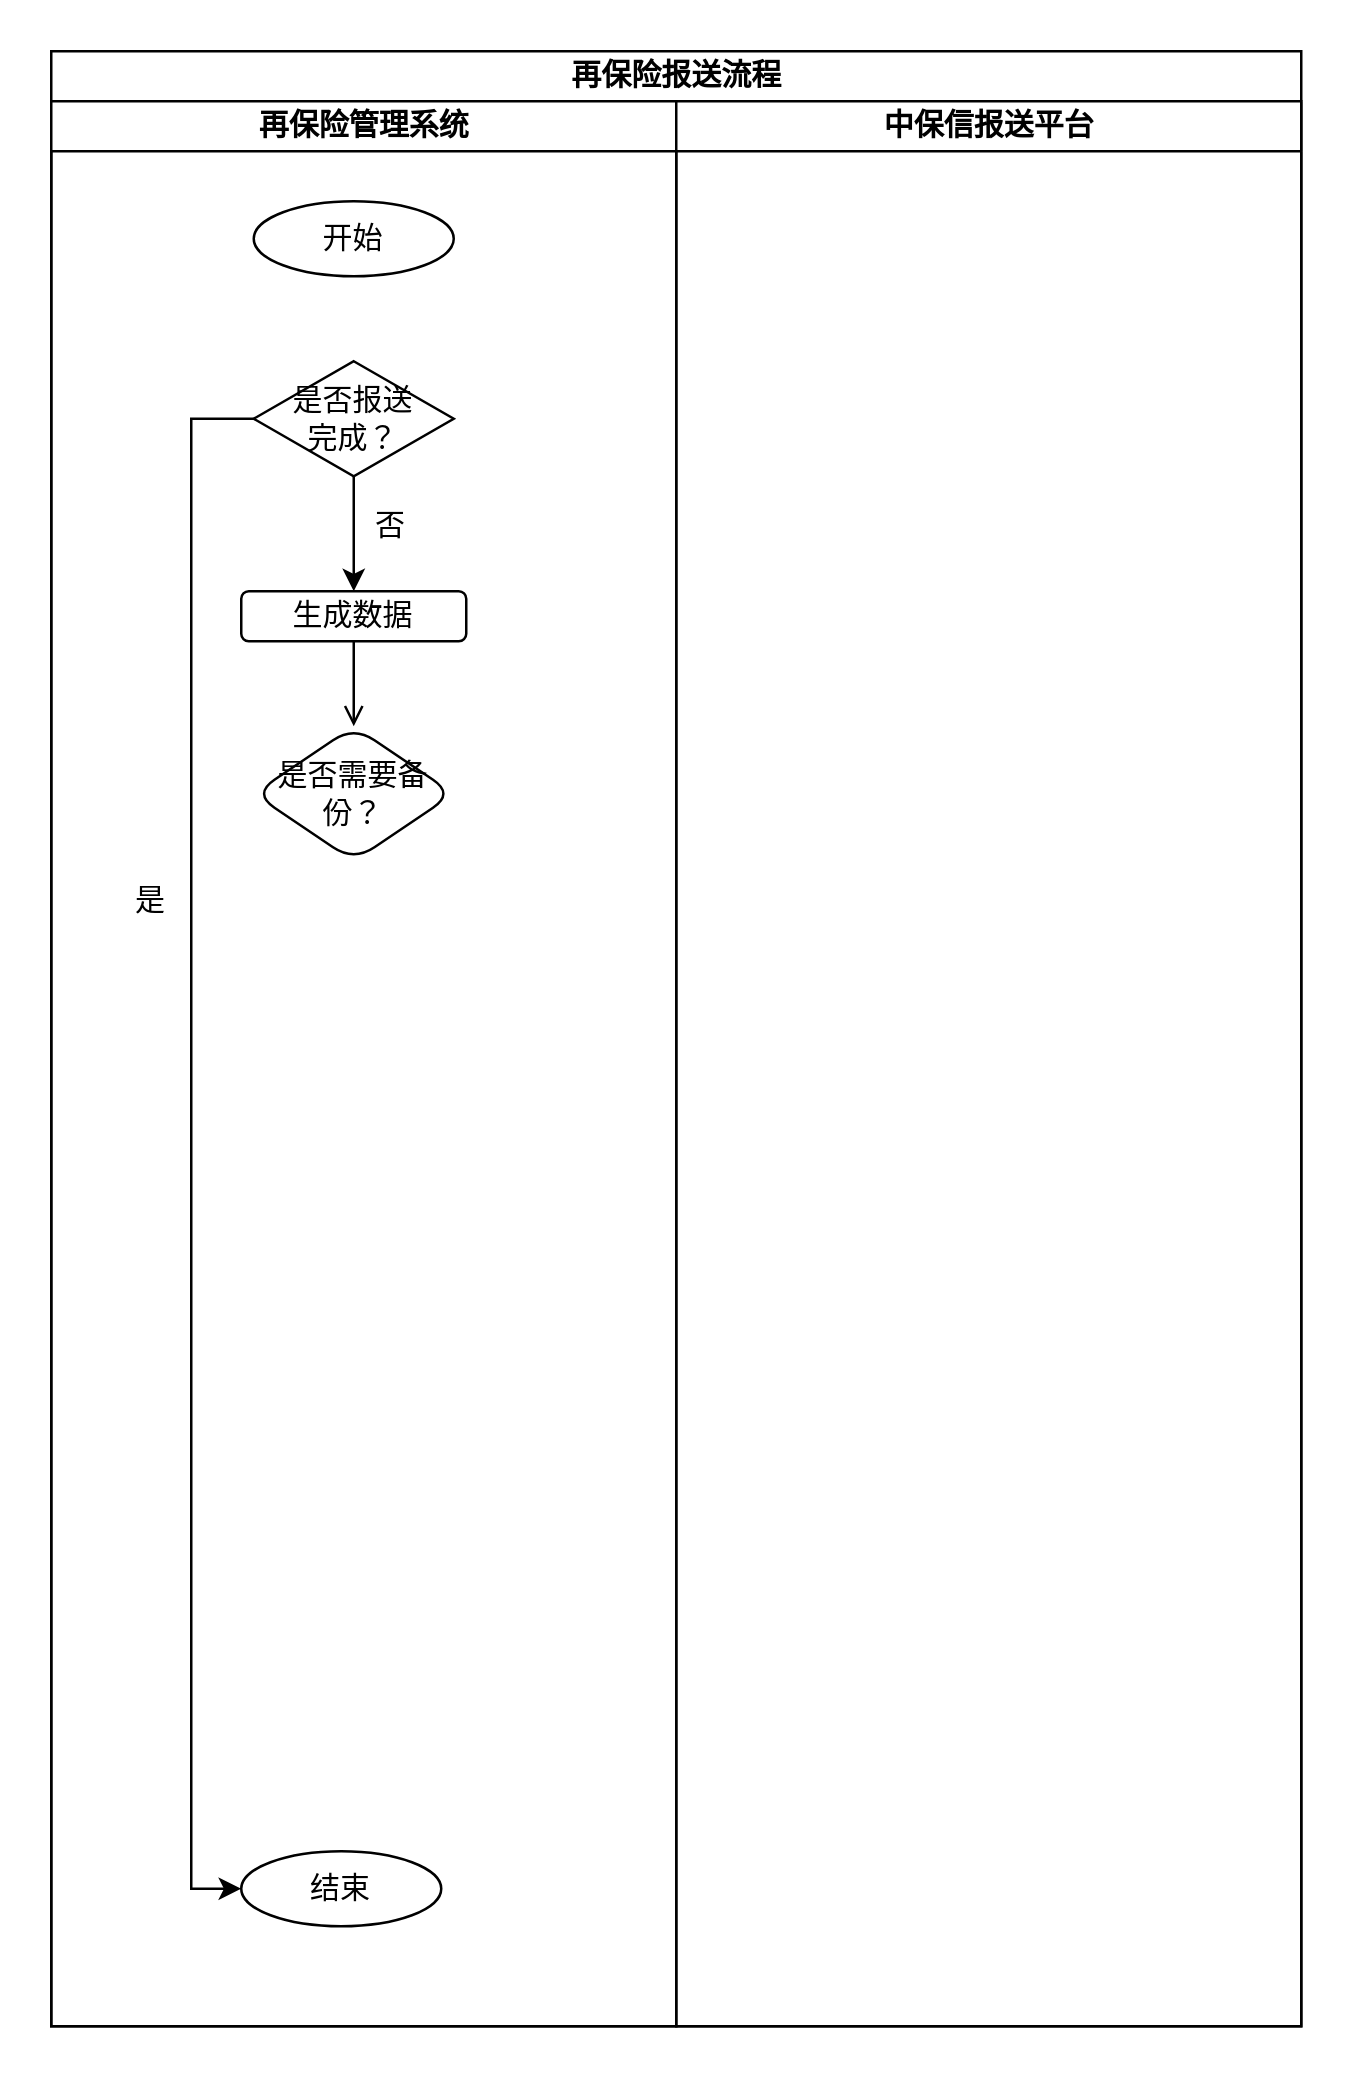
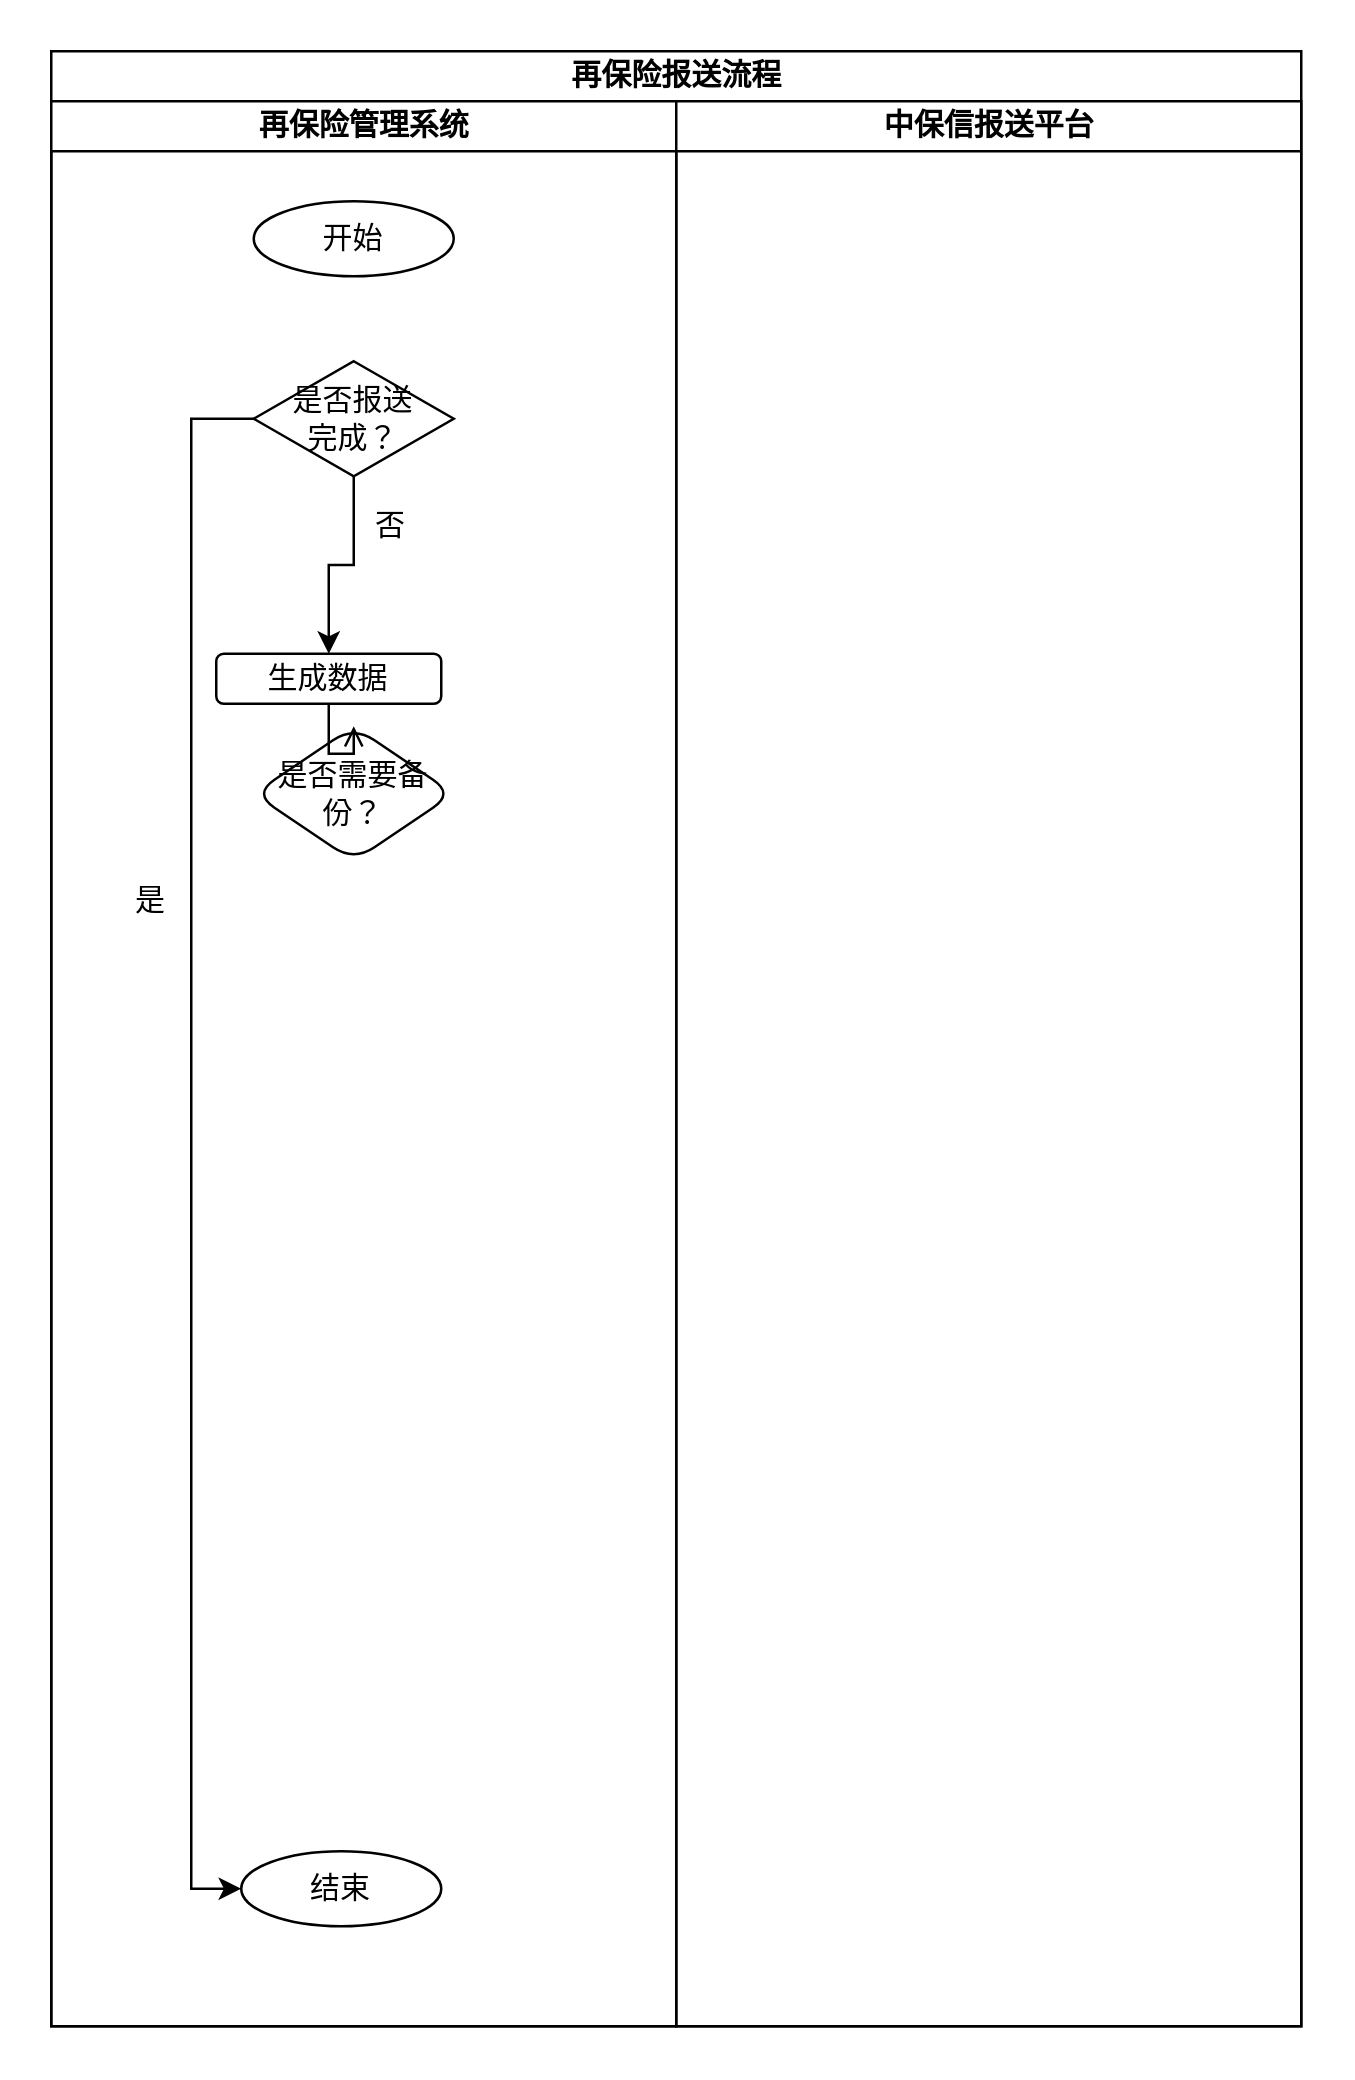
node "生成数据": moved (354, 616) -> (329, 679)
